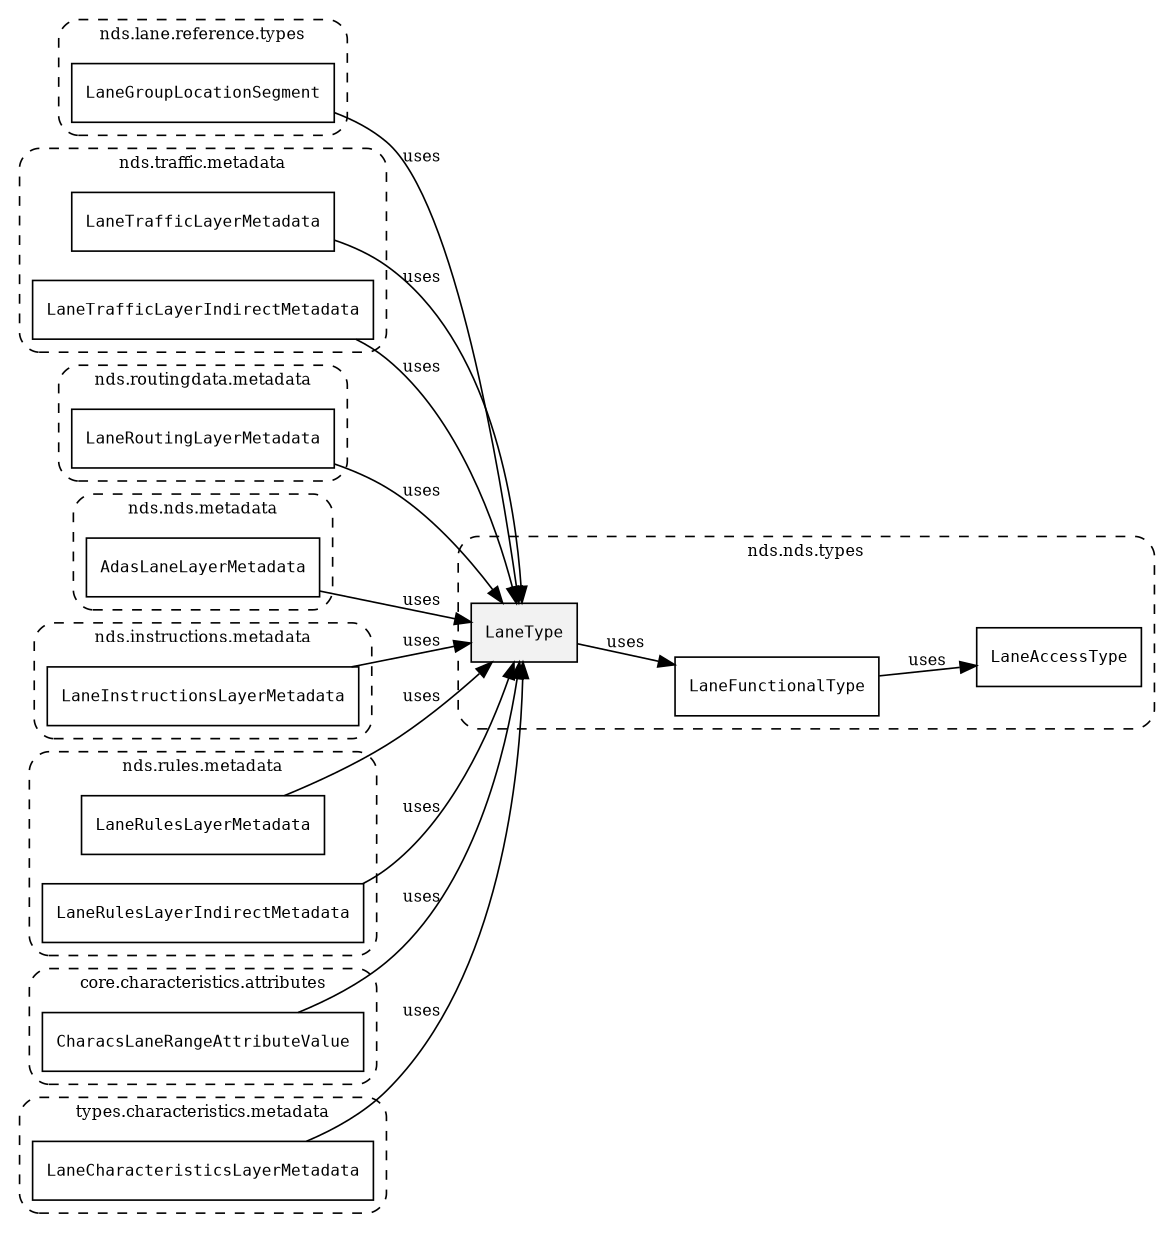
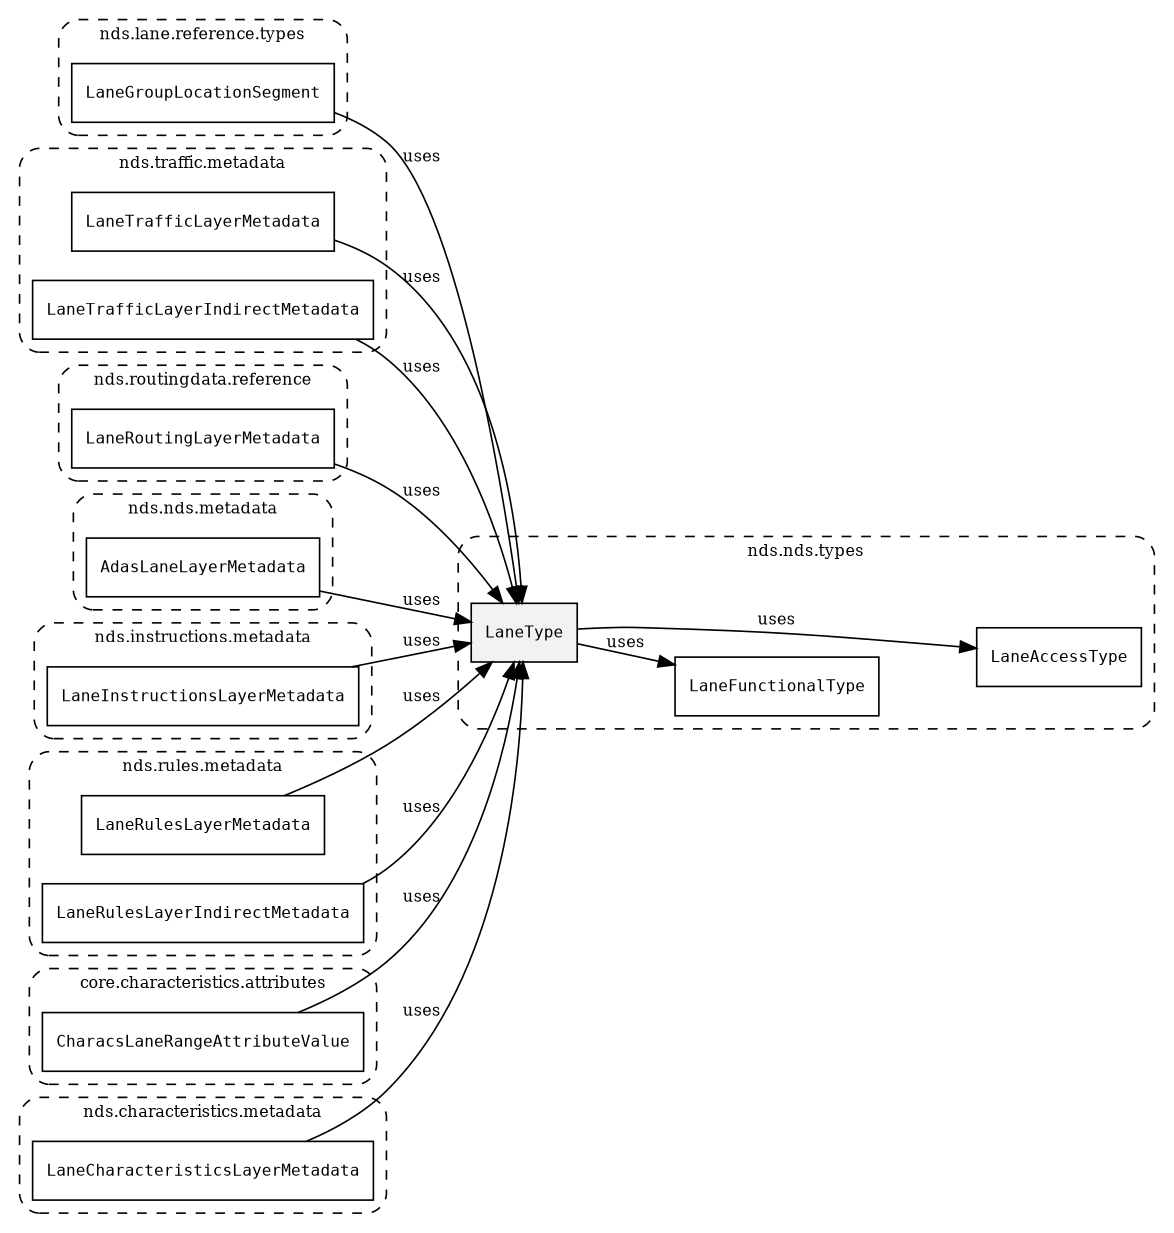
cluster "nds.routingdata.metadata": label "nds.routingdata.metadata" -> "nds.routingdata.reference"
edge "LaneFunctionalType" -> "LaneAccessType": now "LaneType" -> "LaneAccessType"
cluster "types.characteristics.metadata": label "types.characteristics.metadata" -> "nds.characteristics.metadata"
